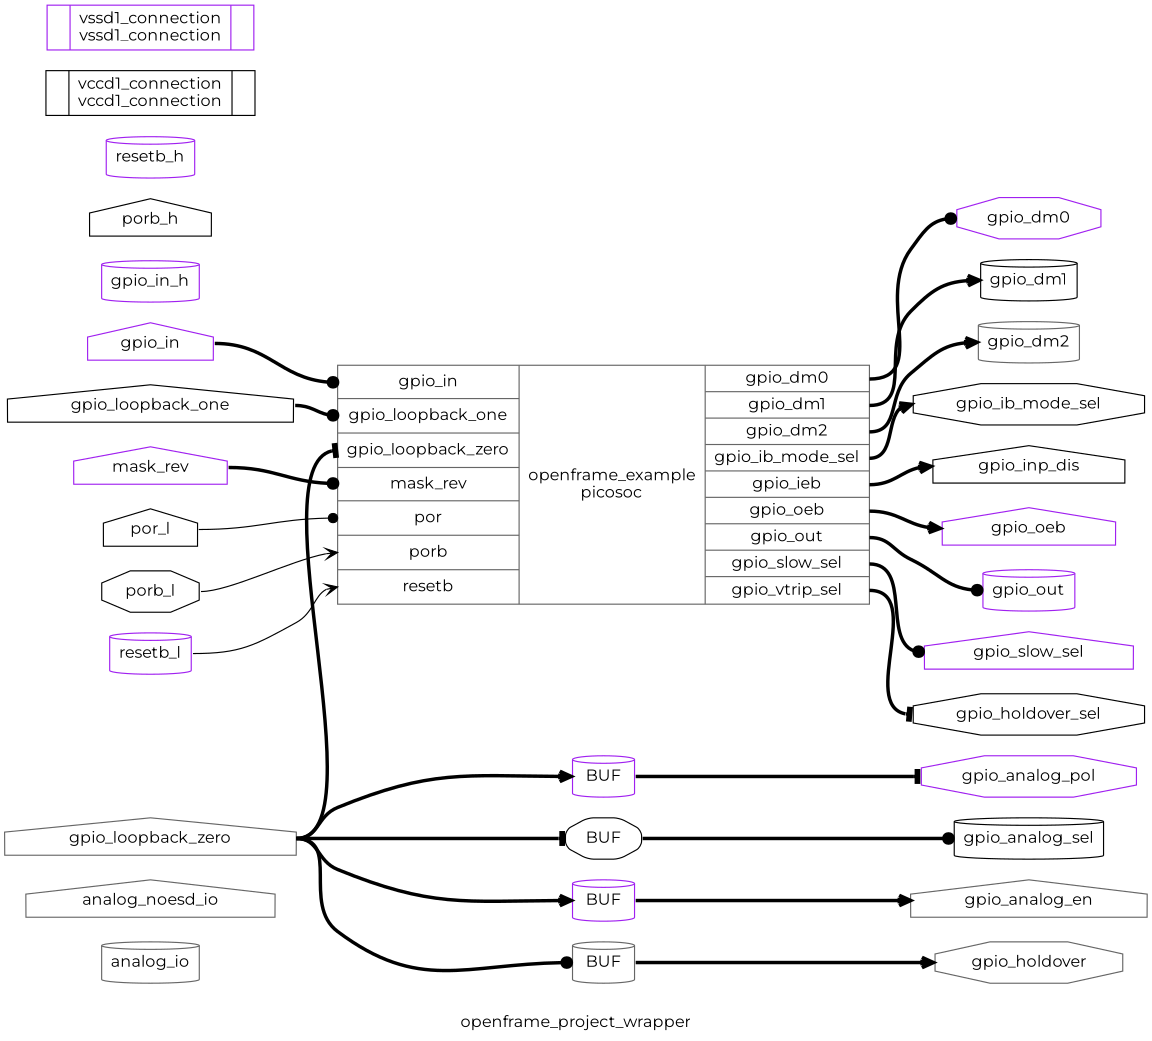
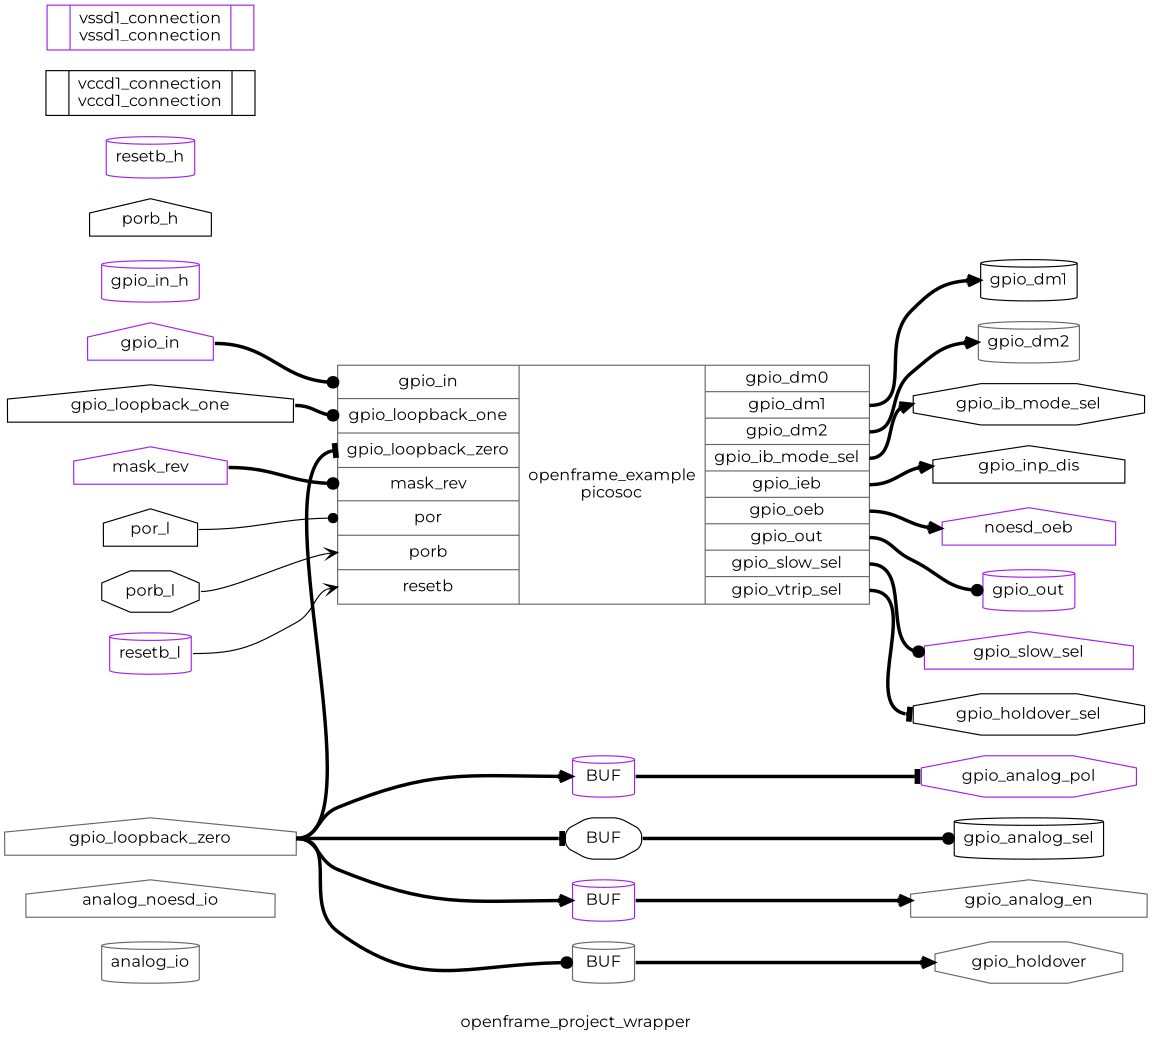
node "gpio_dm0": removed
node "gpio_oeb": label "gpio_oeb" -> "noesd_oeb"
